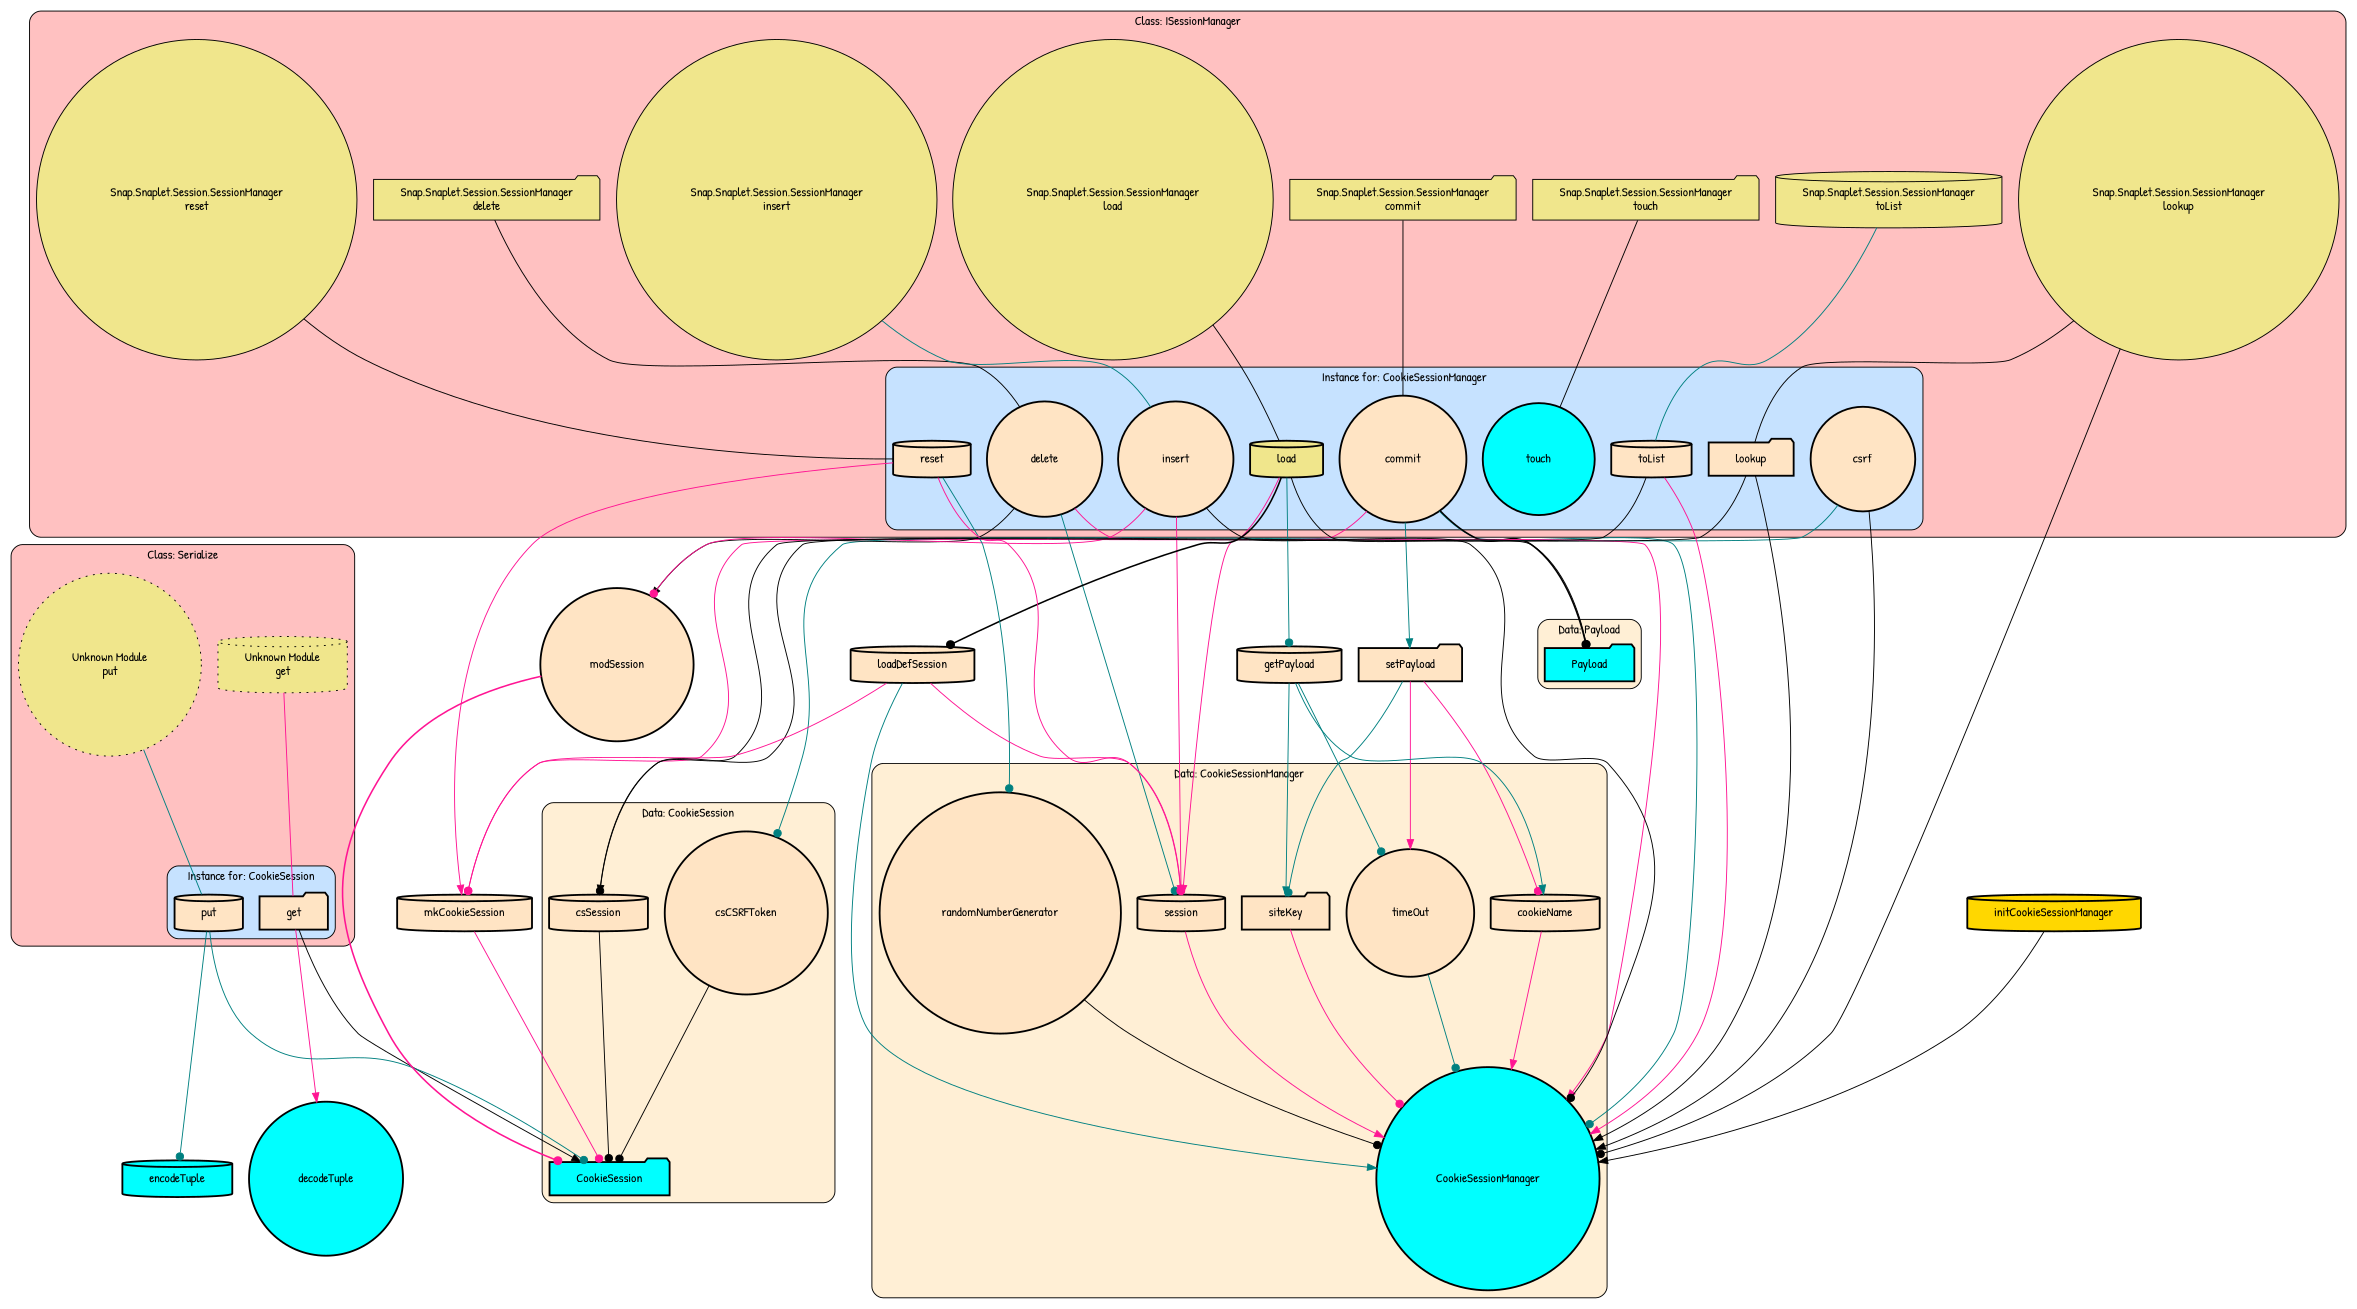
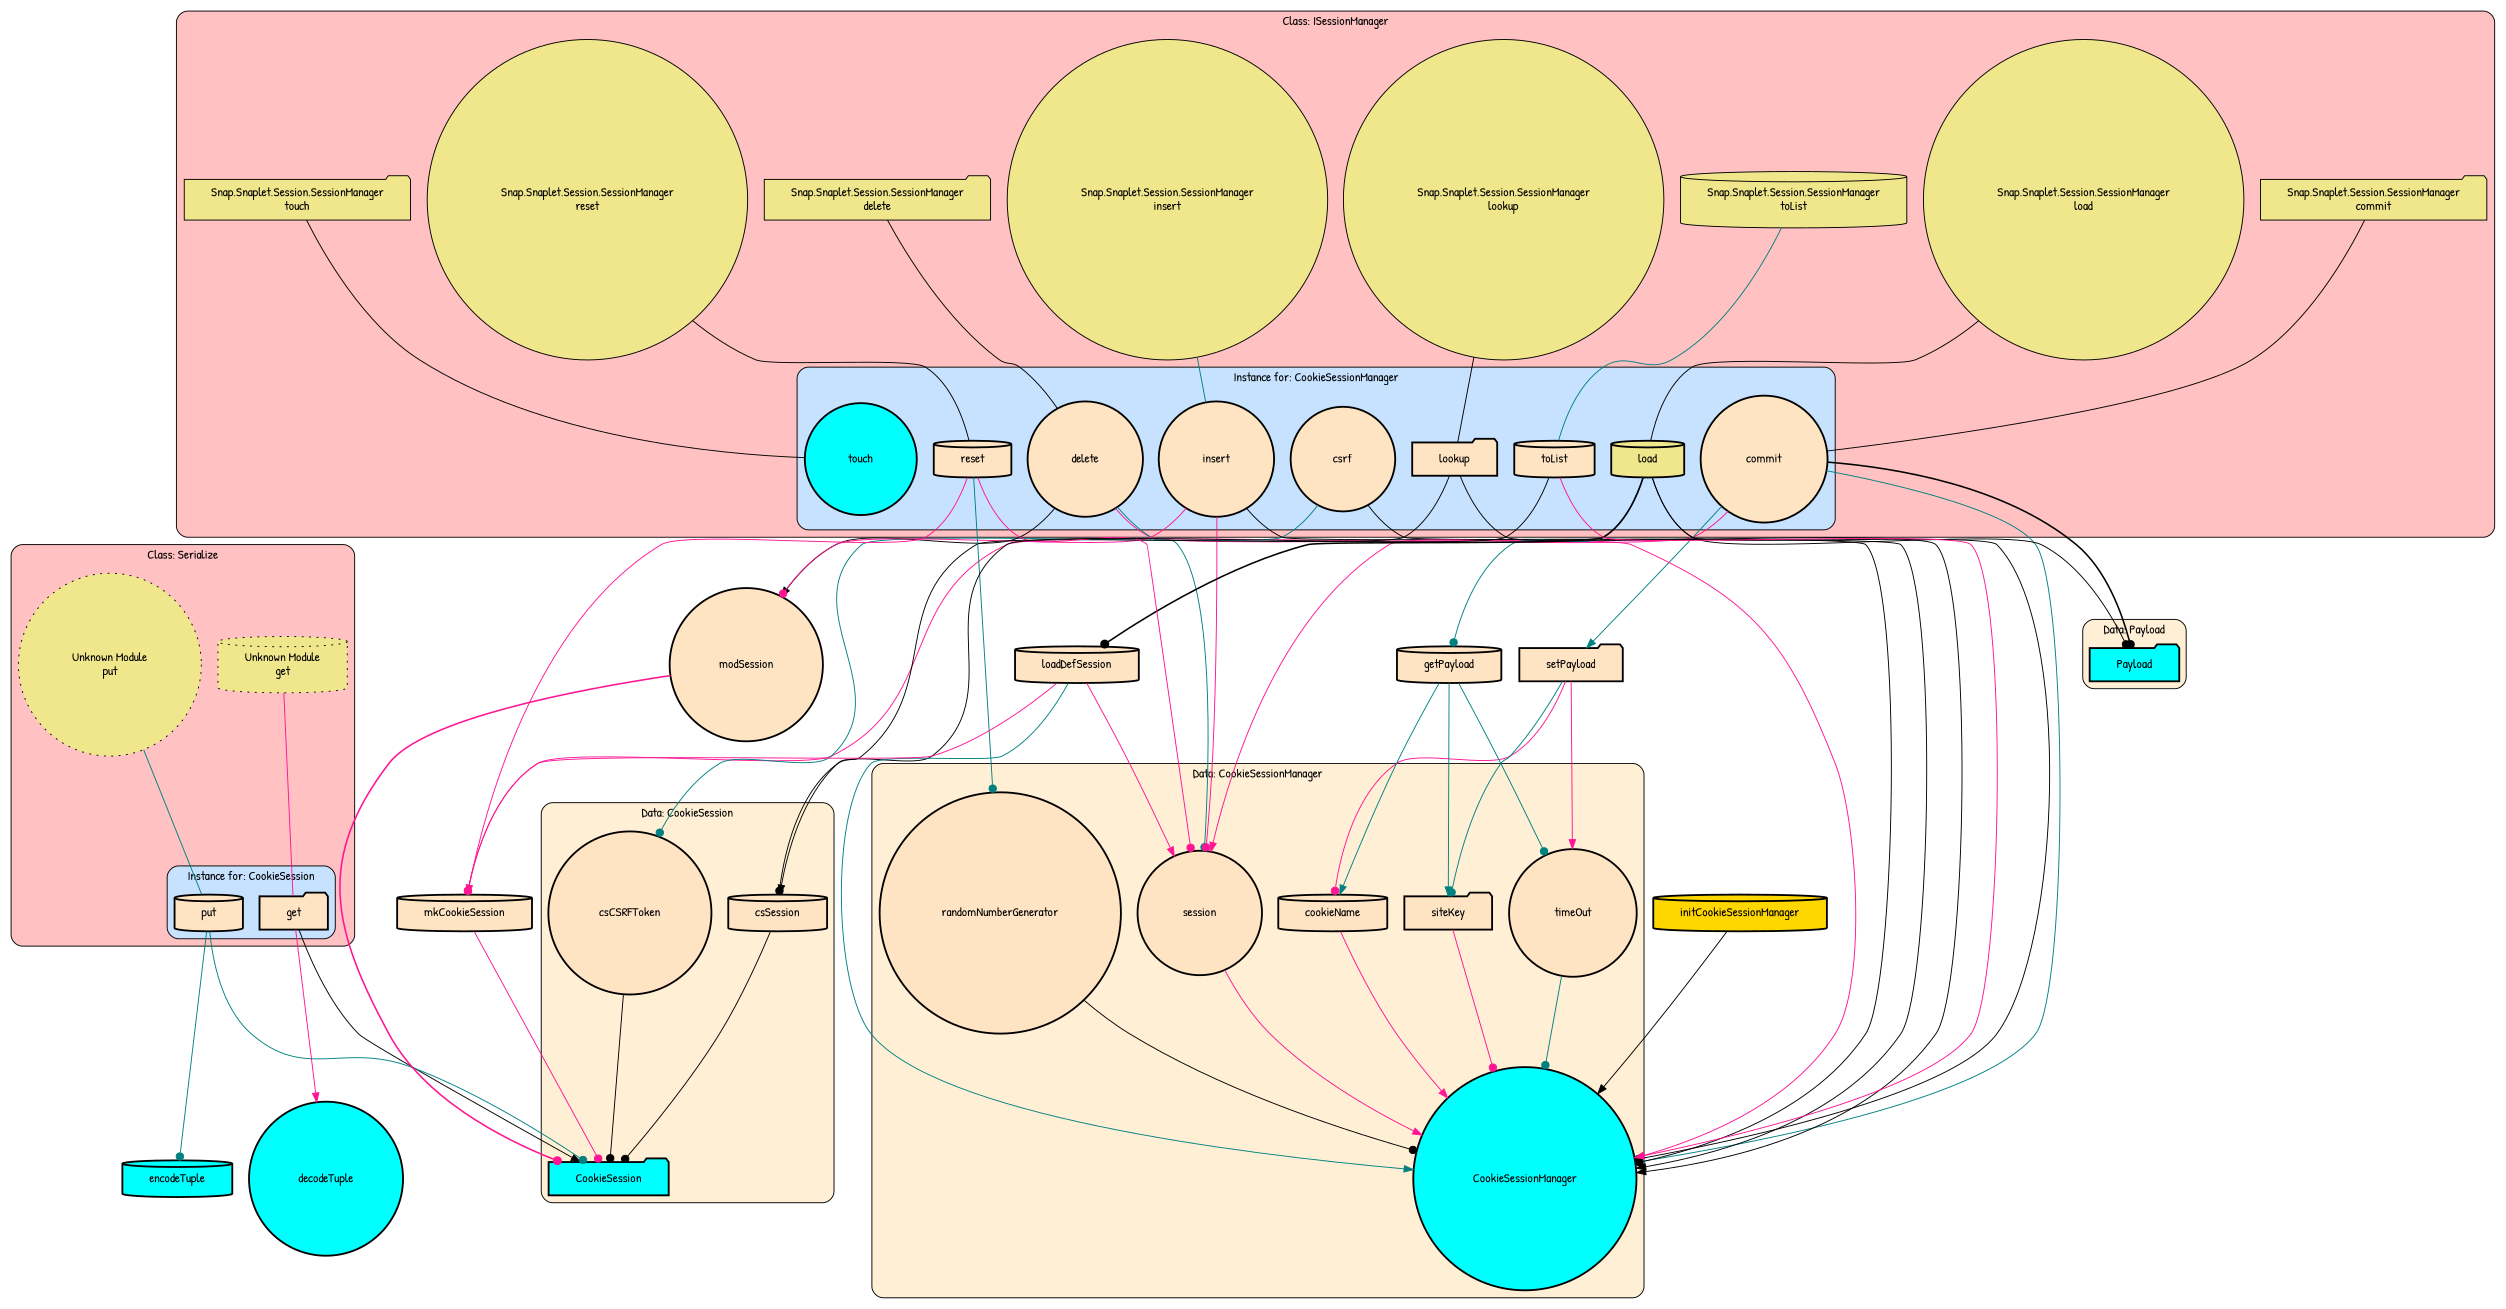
edge "Snap.Snaplet.Session.SessionManager lookup" -> "CookieSessionManager": now "load" -> "CookieSessionManager"
node "session": shape cylinder -> circle
